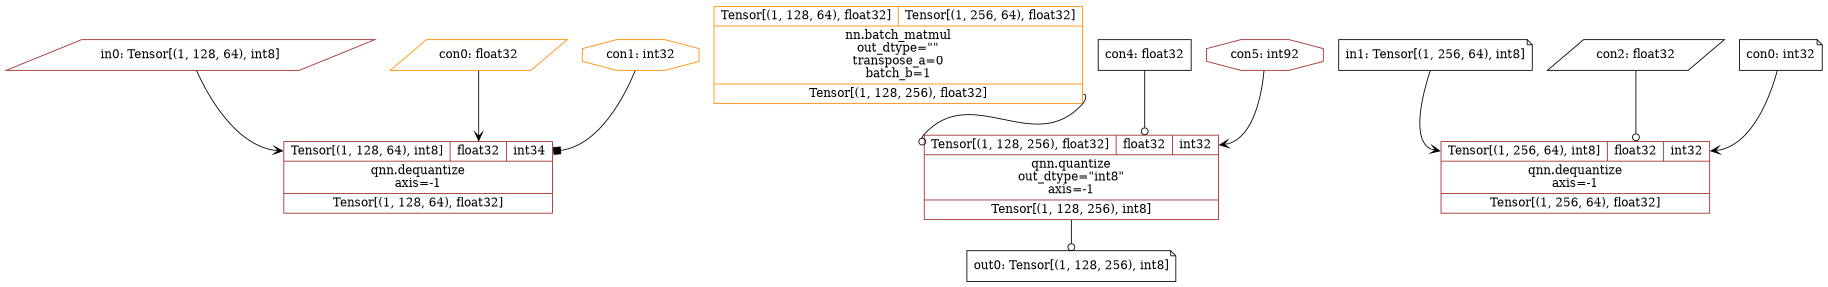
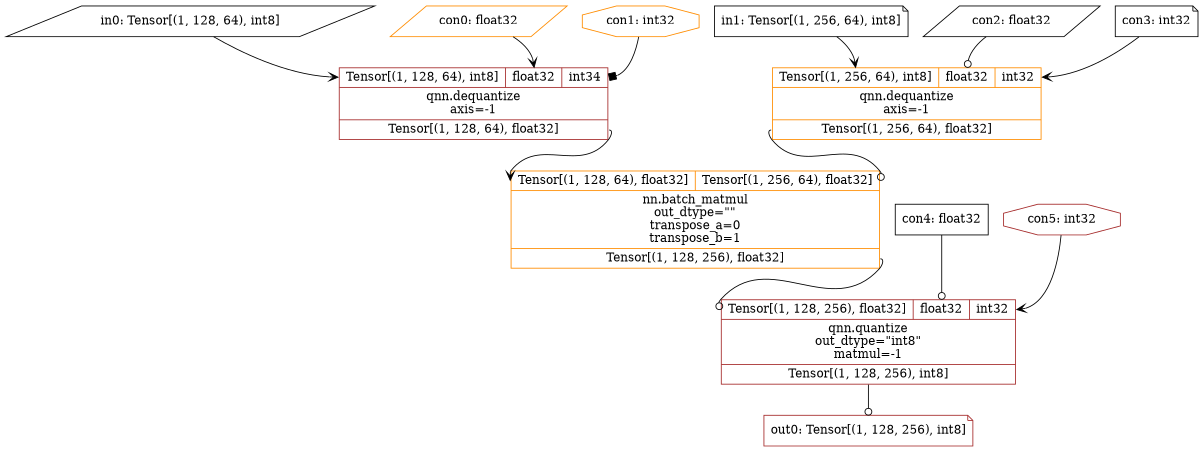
node "in0: Tensor[(1, 128, 64), int8]": color brown -> black
node "con5: int92": label "con5: int92" -> "con5: int32"
node "con0: int32": label "con0: int32" -> "con3: int32"
node "Tensor[(1, 128, 64), float32]": text "batch_b=1" -> "transpose_b=1"
edge "Tensor[(1, 128, 64), int8]" -> "Tensor[(1, 128, 64), float32]": added
edge "Tensor[(1, 256, 64), int8]" -> "Tensor[(1, 128, 64), float32]": added
node "Tensor[(1, 256, 64), int8]": color brown -> darkorange
node "Tensor[(1, 128, 256), float32]": text "axis=-1" -> "matmul=-1"
node "out0: Tensor[(1, 128, 256), int8]": color black -> brown
